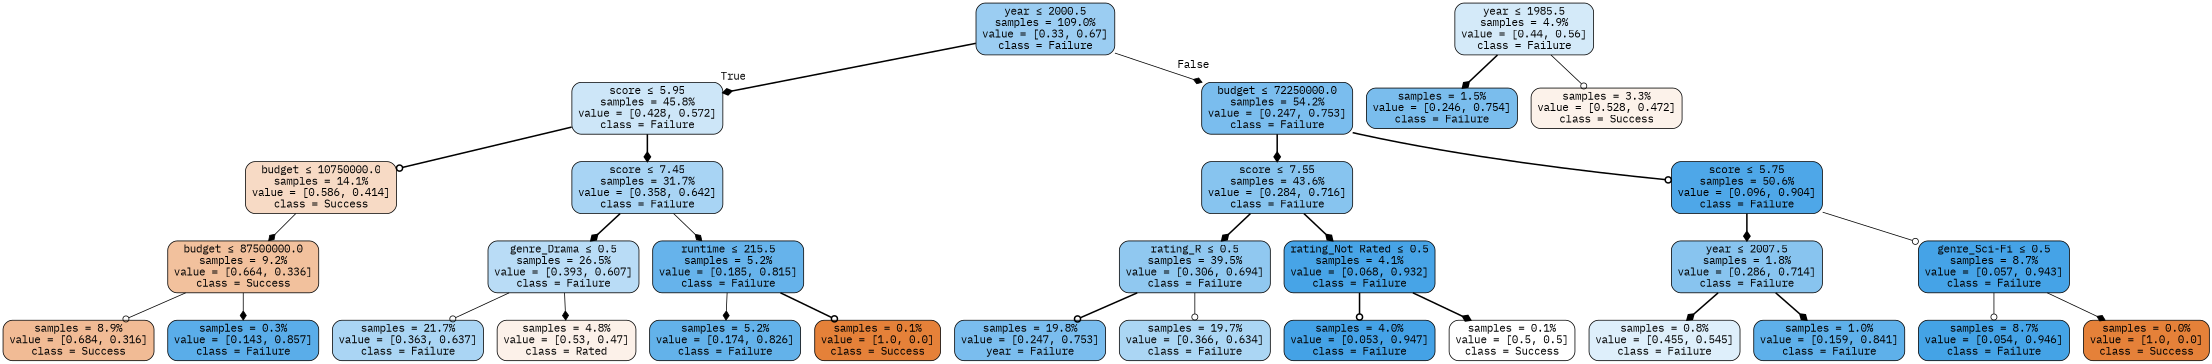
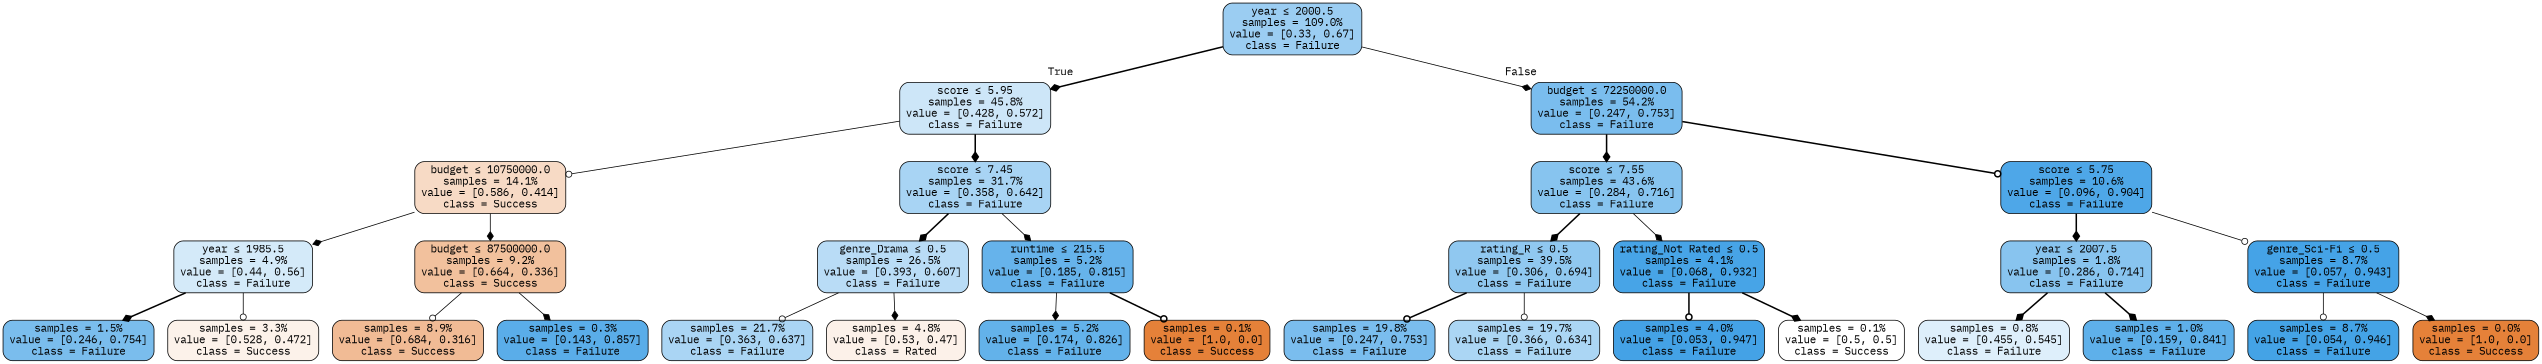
edge "score ≤ 5.95" -> "budget ≤ 10750000.0": style bold -> solid
node "score ≤ 5.75": text "samples = 50.6%" -> "samples = 10.6%"
edge "score ≤ 7.55" -> "rating_Not Rated ≤ 0.5": style bold -> solid
edge "budget ≤ 10750000.0" -> "year ≤ 1985.5": added
node "samples = 19.8%": text "year = Failure" -> "class = Failure"
